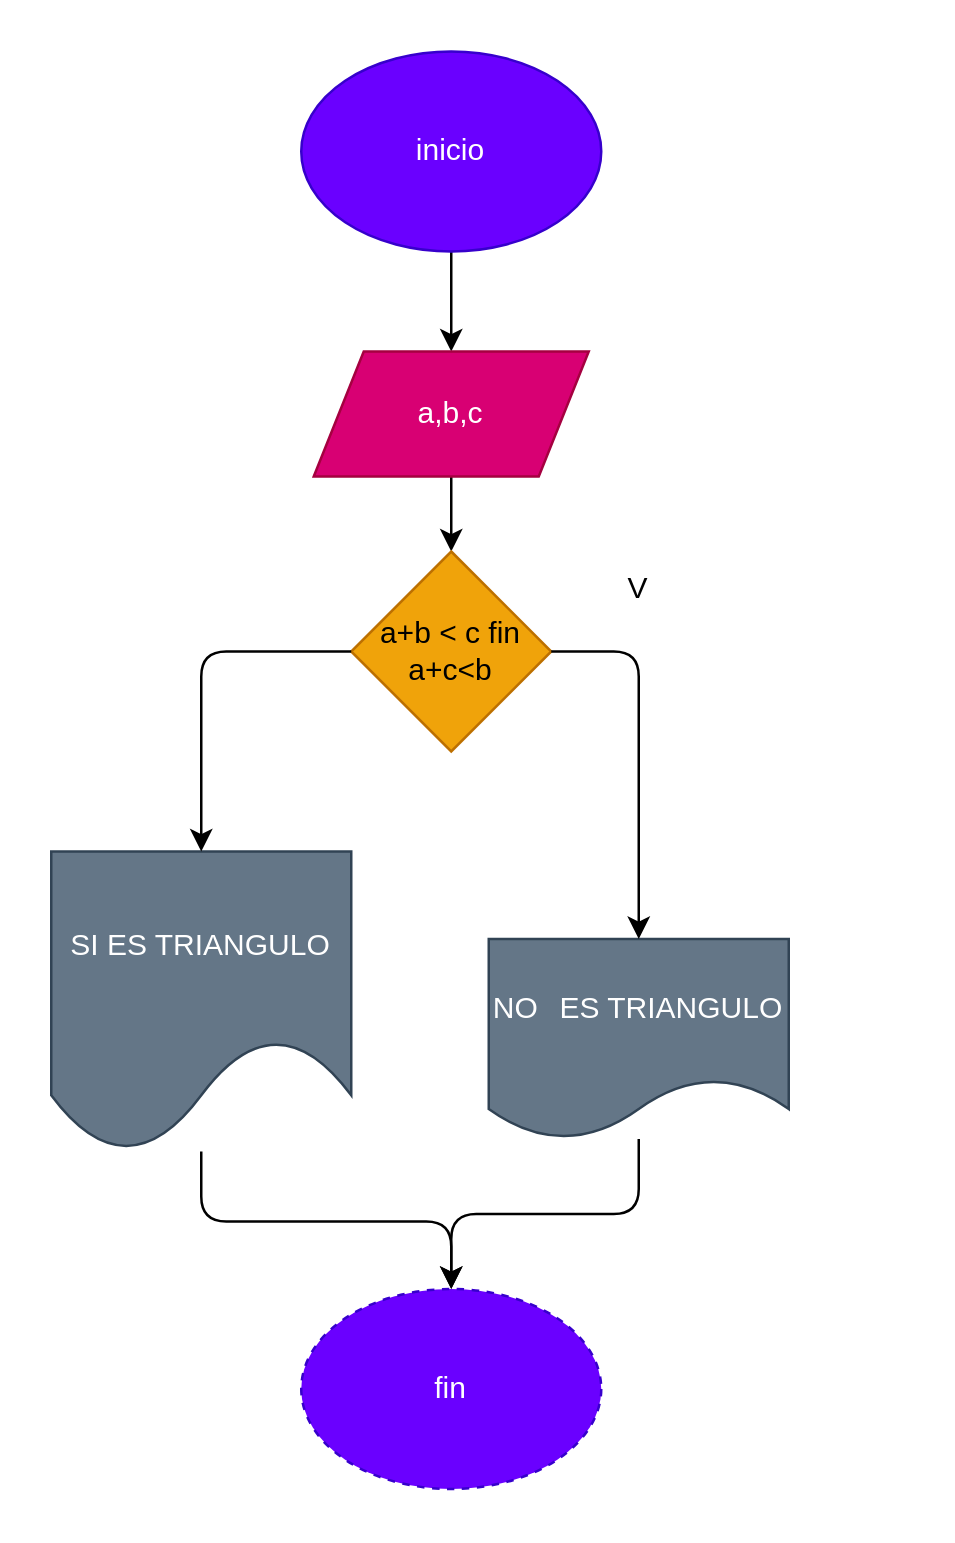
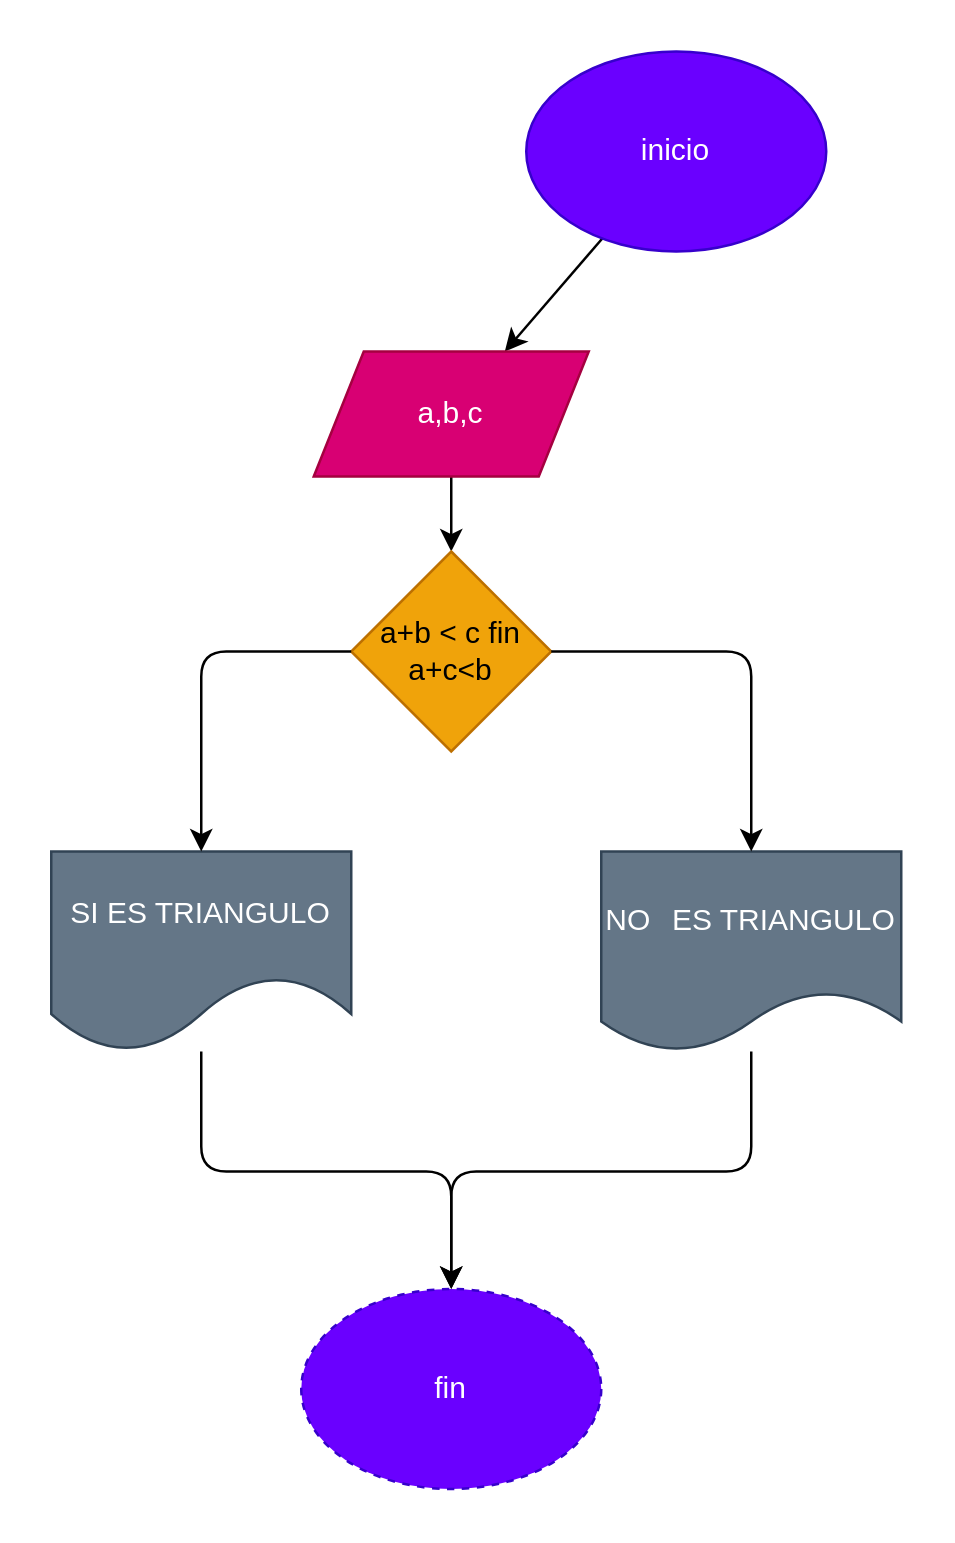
node "inicio": moved (451, 151) -> (676, 151)
node "V": removed
node "SI ES TRIANGULO": size 300x300 -> 300x200
node "NO ES TRIANGULO": moved (639, 1039) -> (751, 951)
